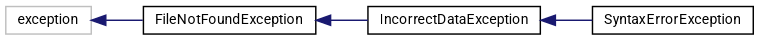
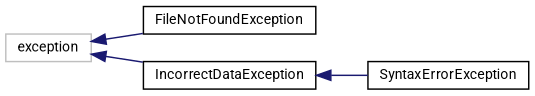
edge "IncorrectDataException" -> "FileNotFoundException": now "IncorrectDataException" -> "exception"
